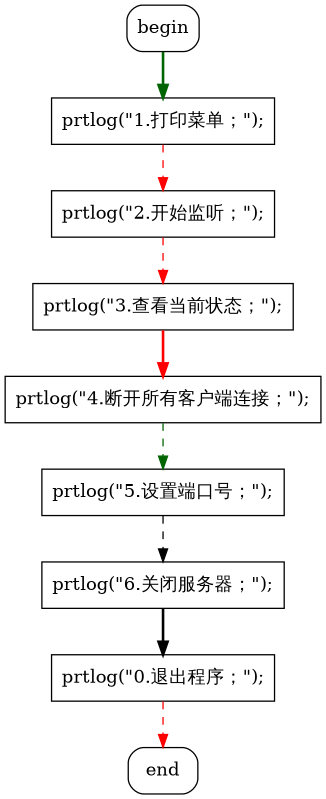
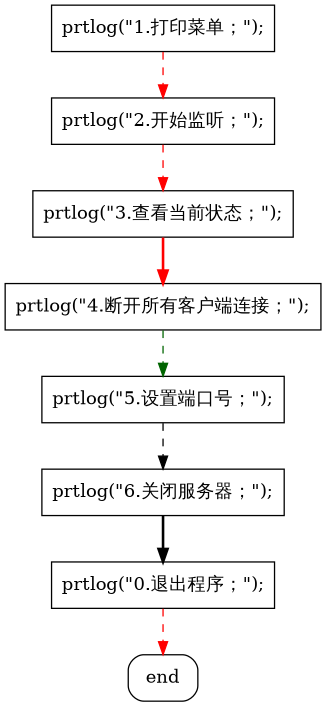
node "begin": removed
